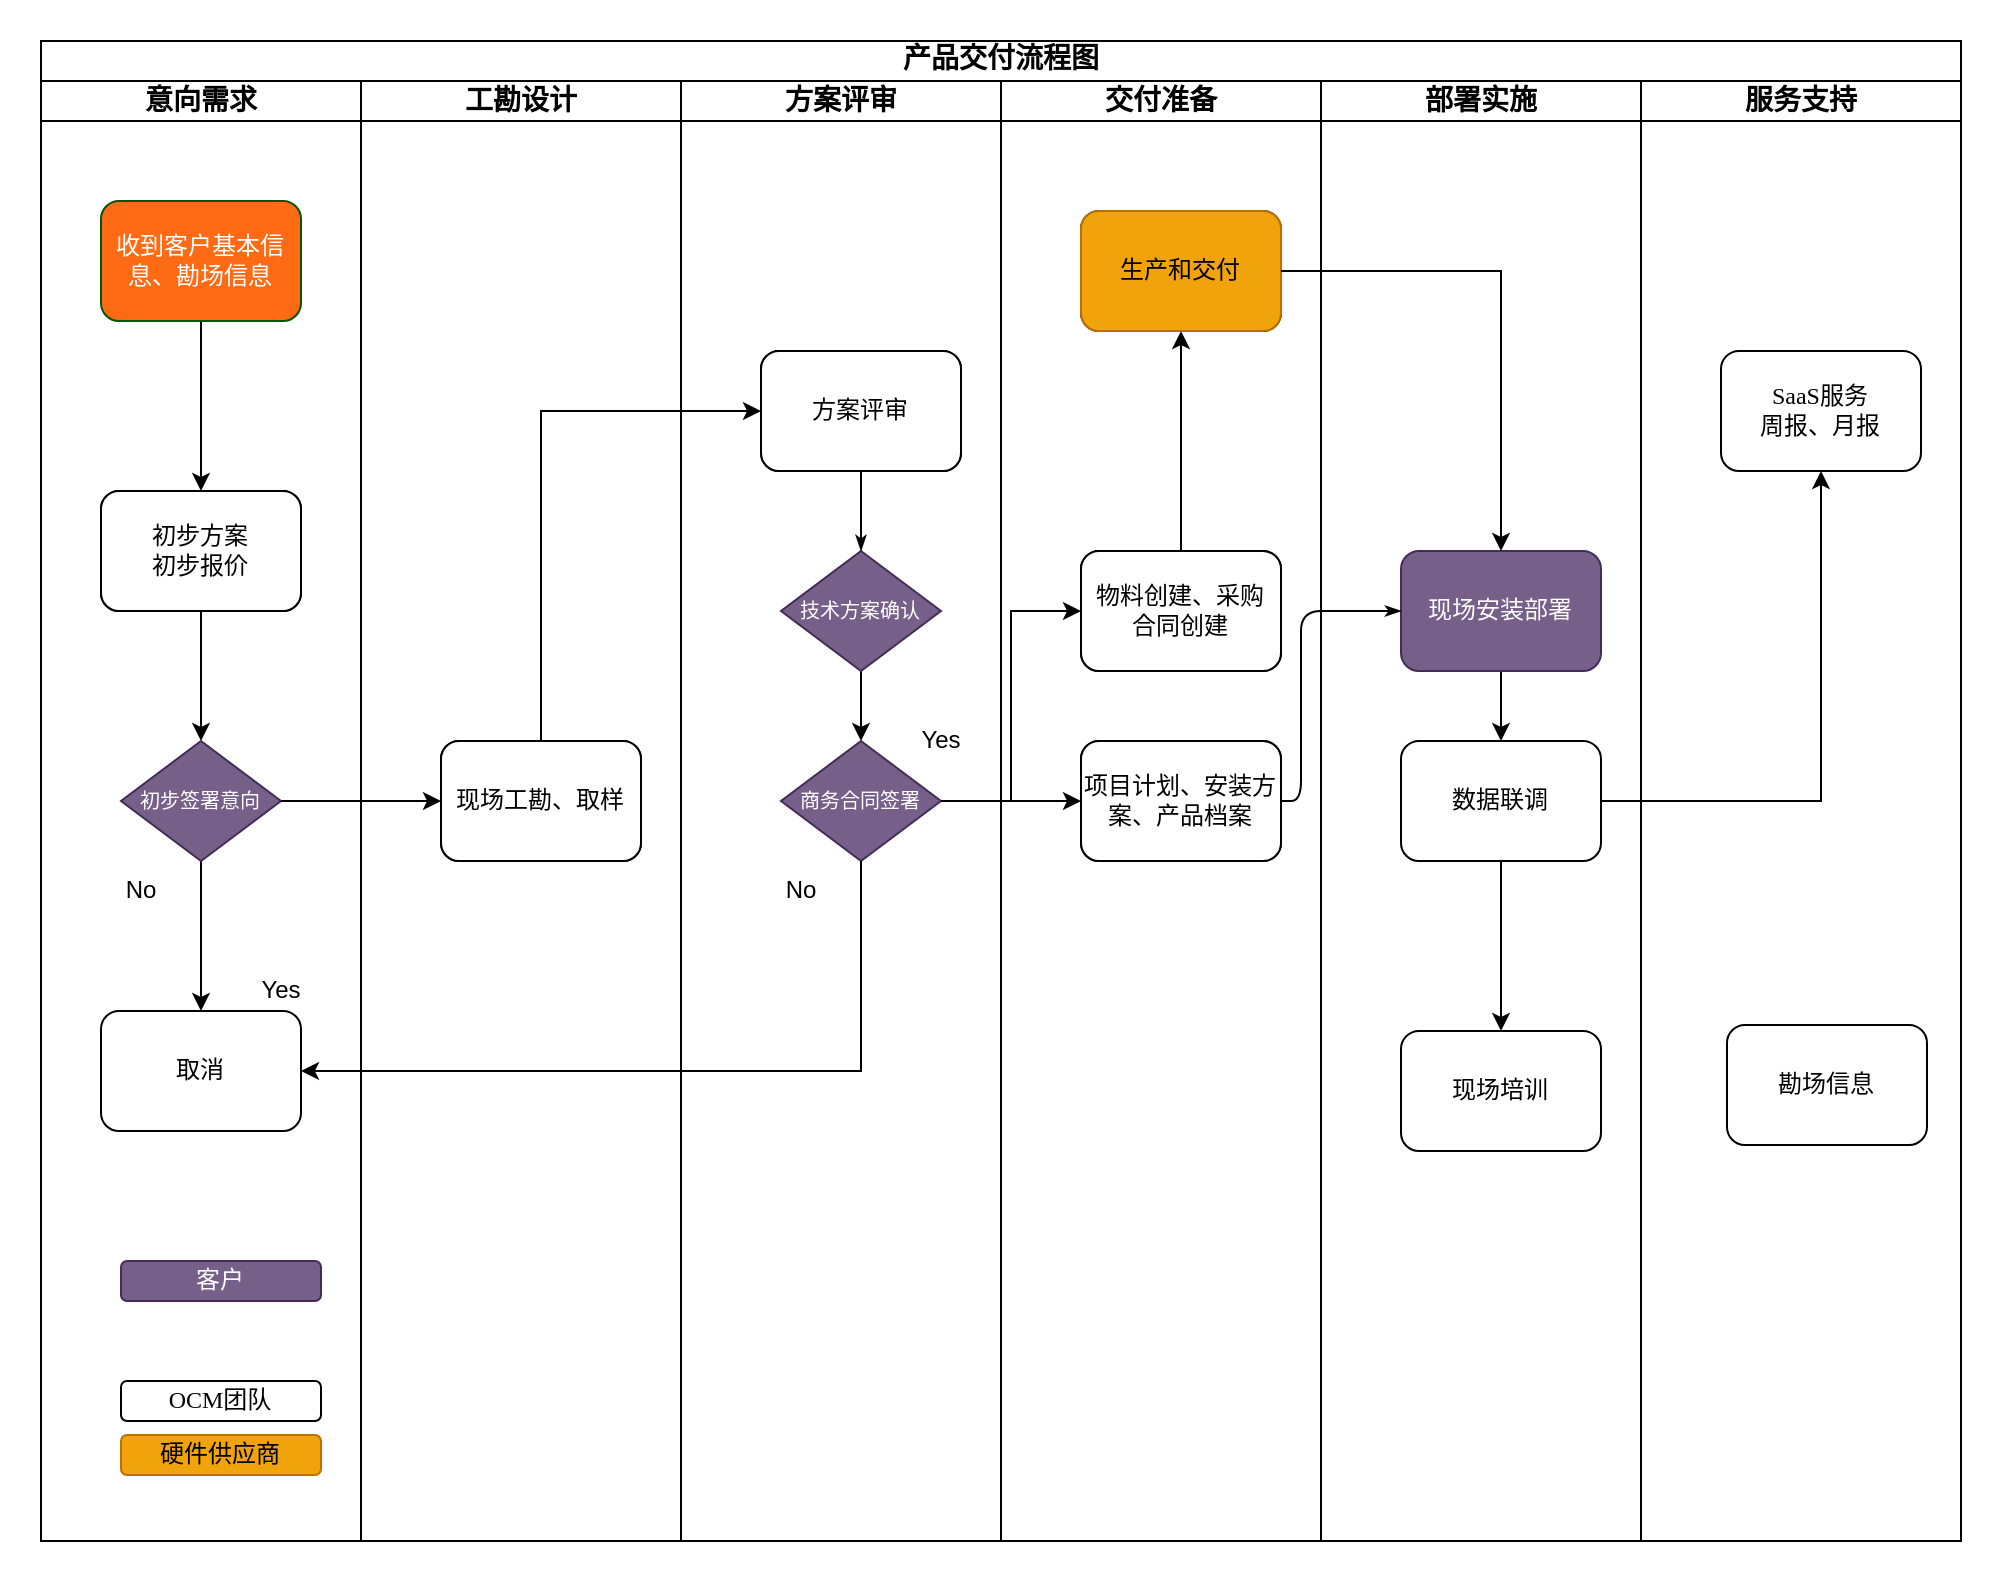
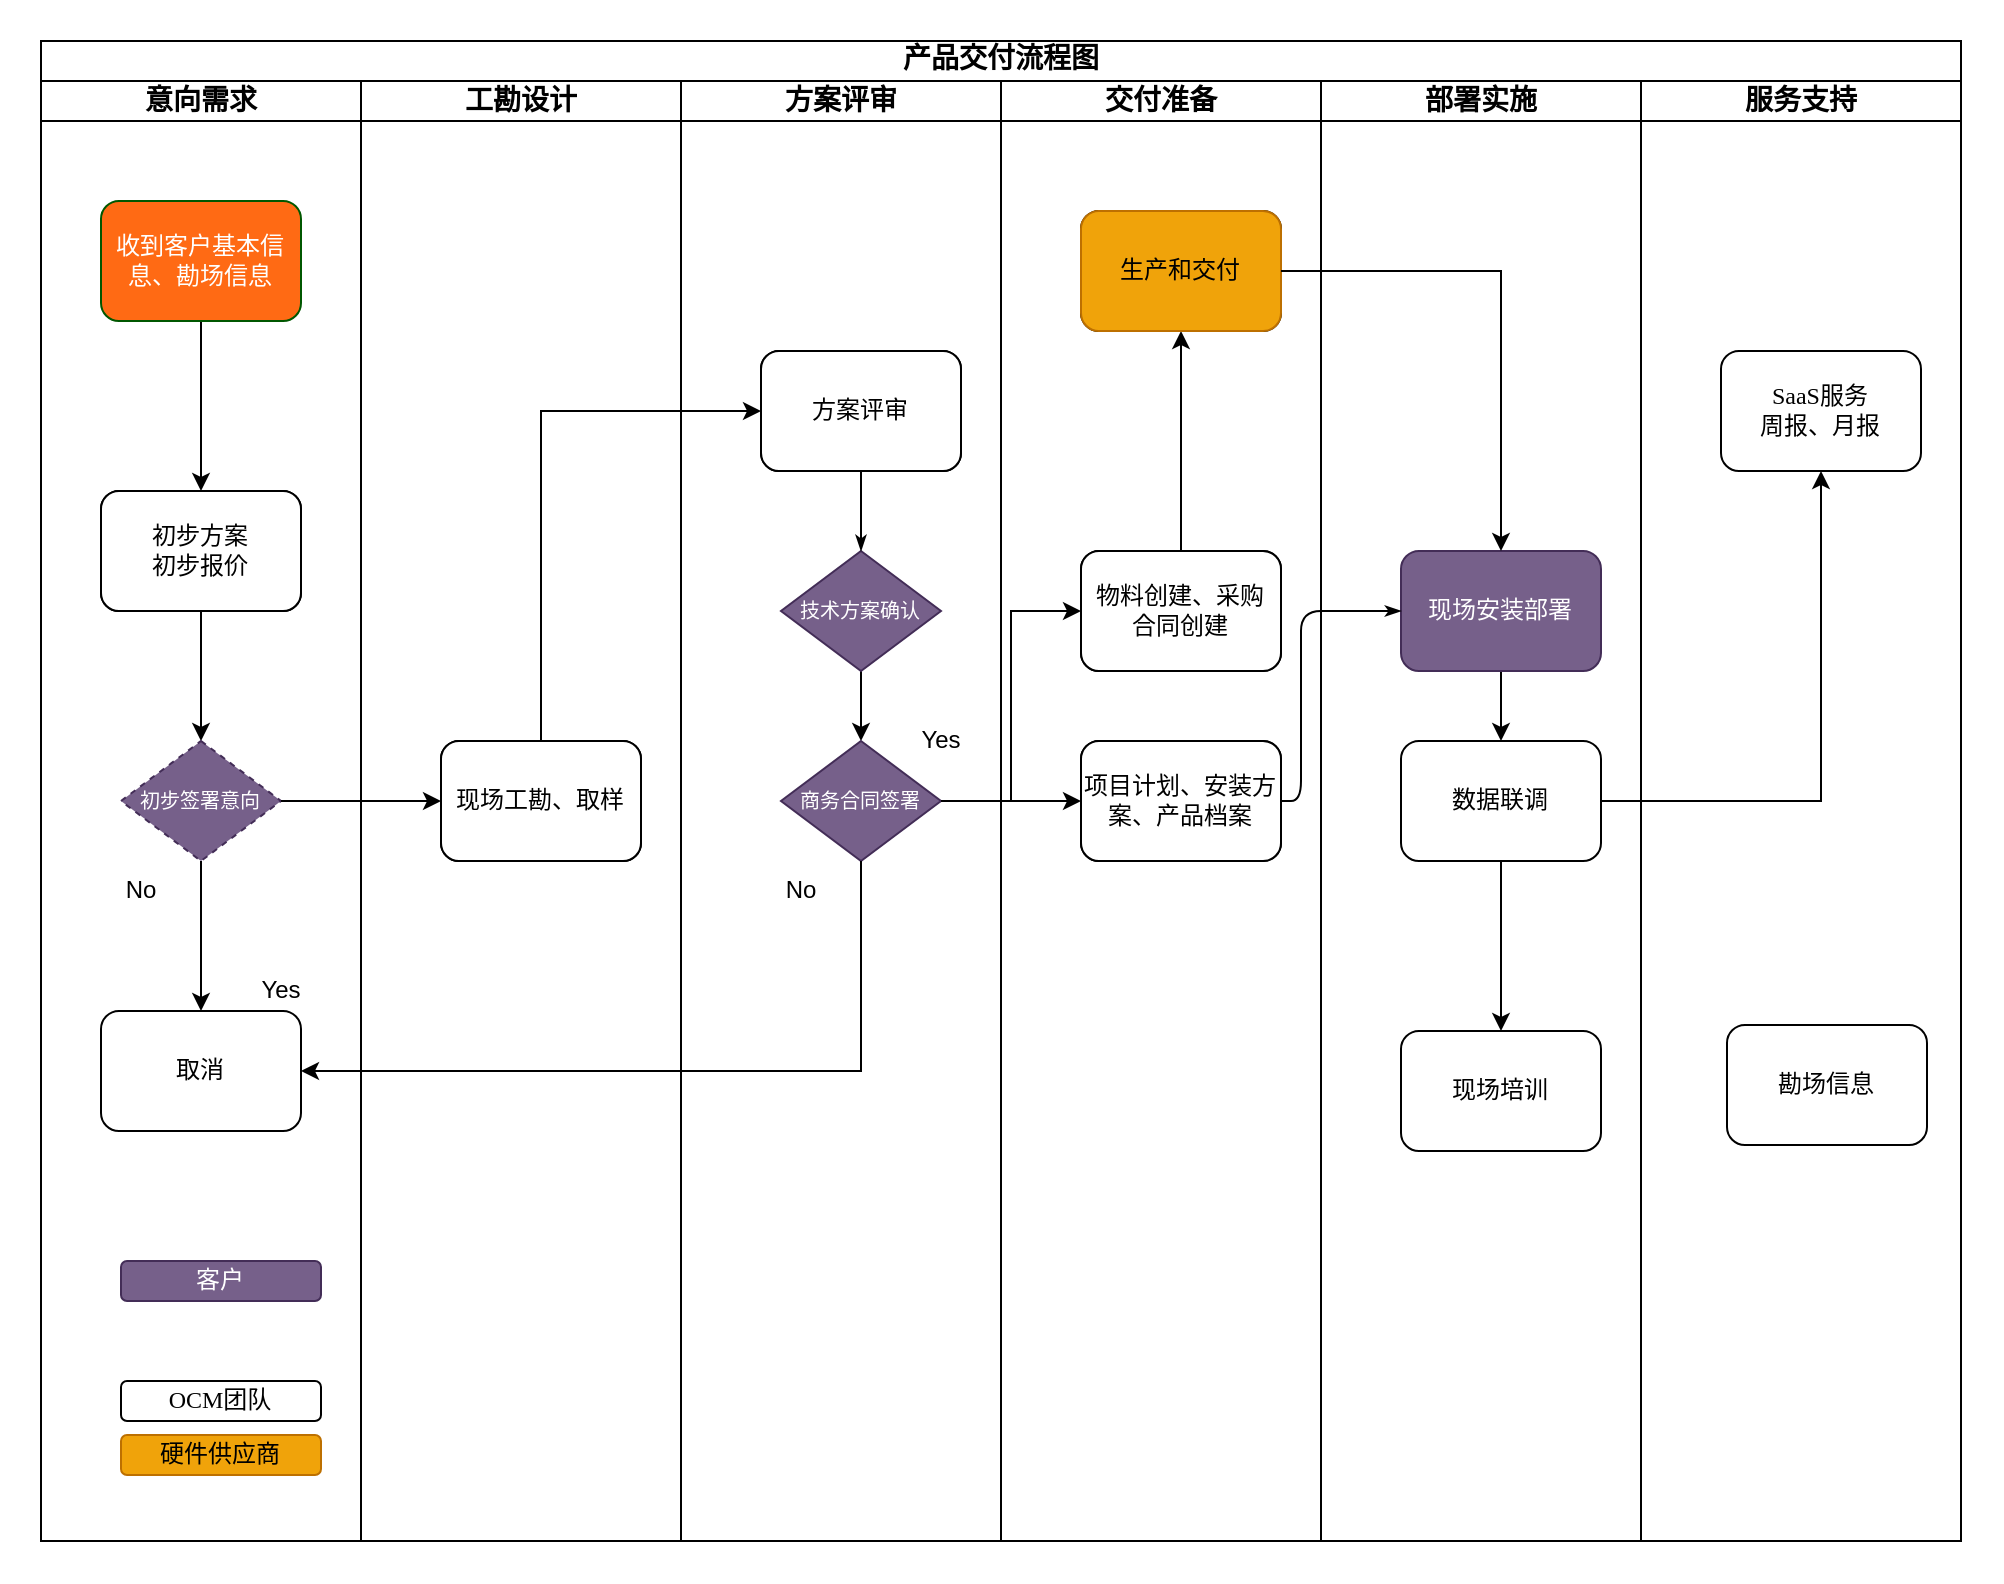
node "初步签署意向": style solid -> dashed
